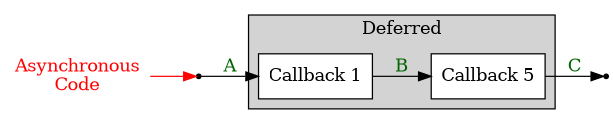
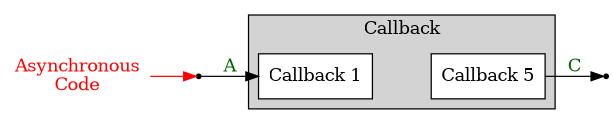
cluster "Deferred": label "Deferred" -> "Callback"
edge "Callback 1" -> "Callback 5": removed, label "B"
